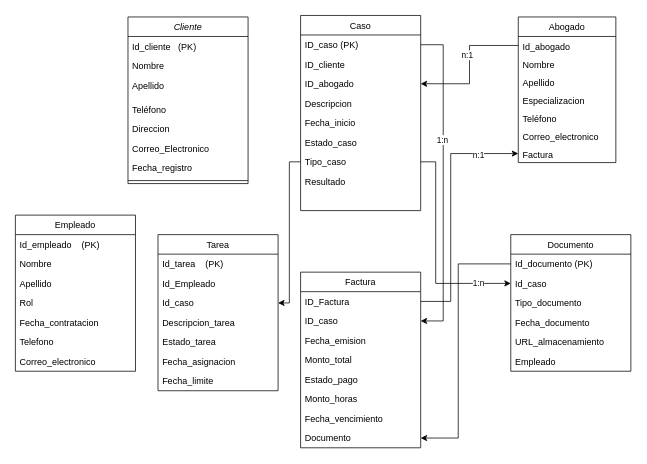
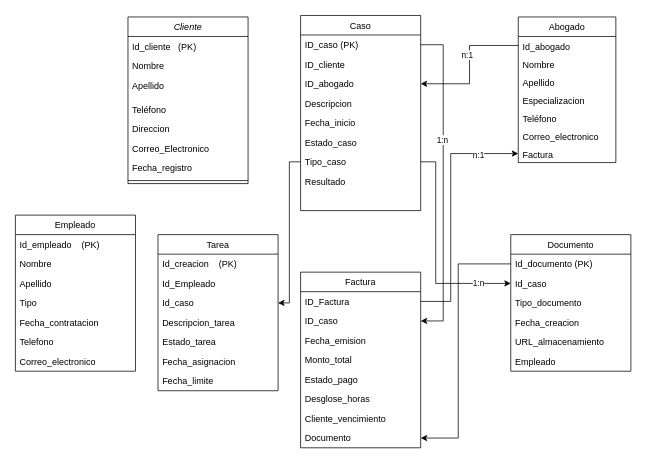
node "Id_tarea (PK)": label "Id_tarea (PK)" -> "Id_creacion (PK)"
node "Rol": label "Rol" -> "Tipo"
node "Fecha_documento": label "Fecha_documento" -> "Fecha_creacion"
node "Monto_horas": label "Monto_horas" -> "Desglose_horas"
node "Fecha_vencimiento": label "Fecha_vencimiento" -> "Cliente_vencimiento"
